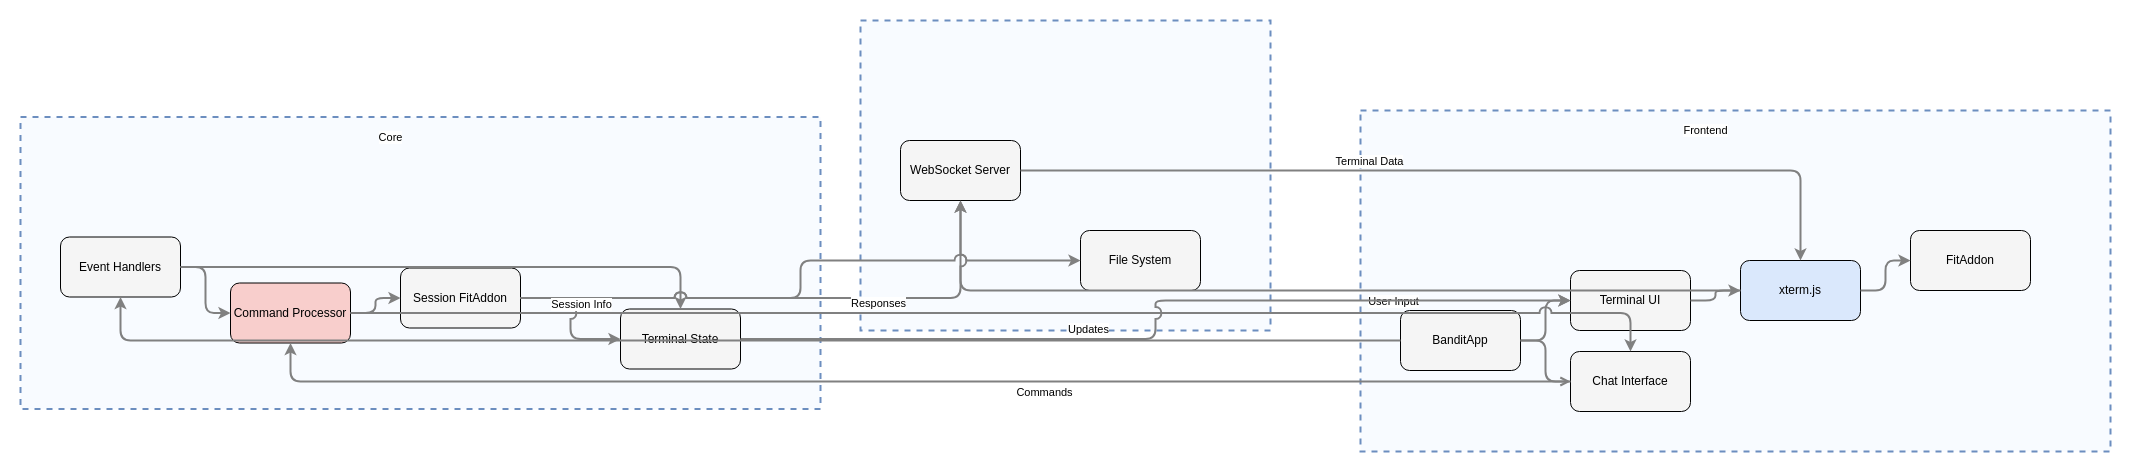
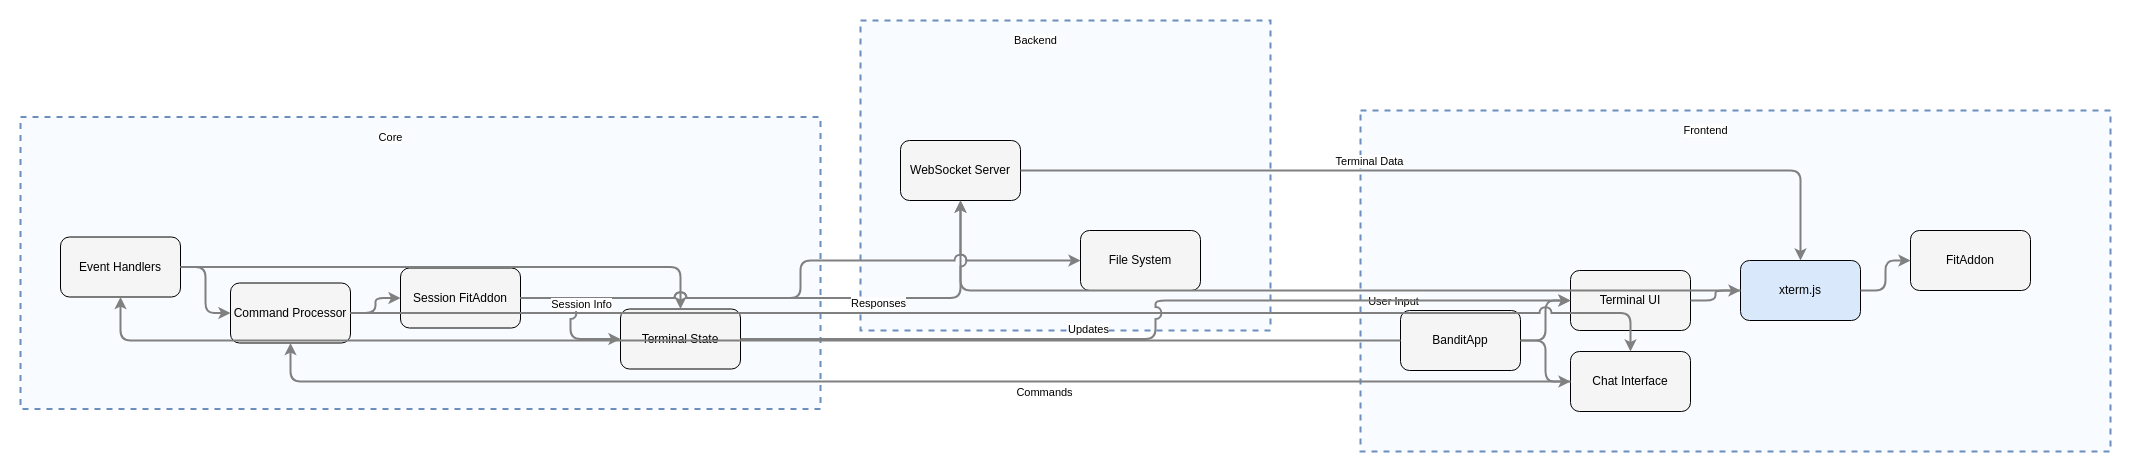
node "Backend": added
node "Command Processor": fillcolor #f8cecc -> #f5f5f5
edge "BanditApp" -> "Chat Interface": arrowhead open -> classic
